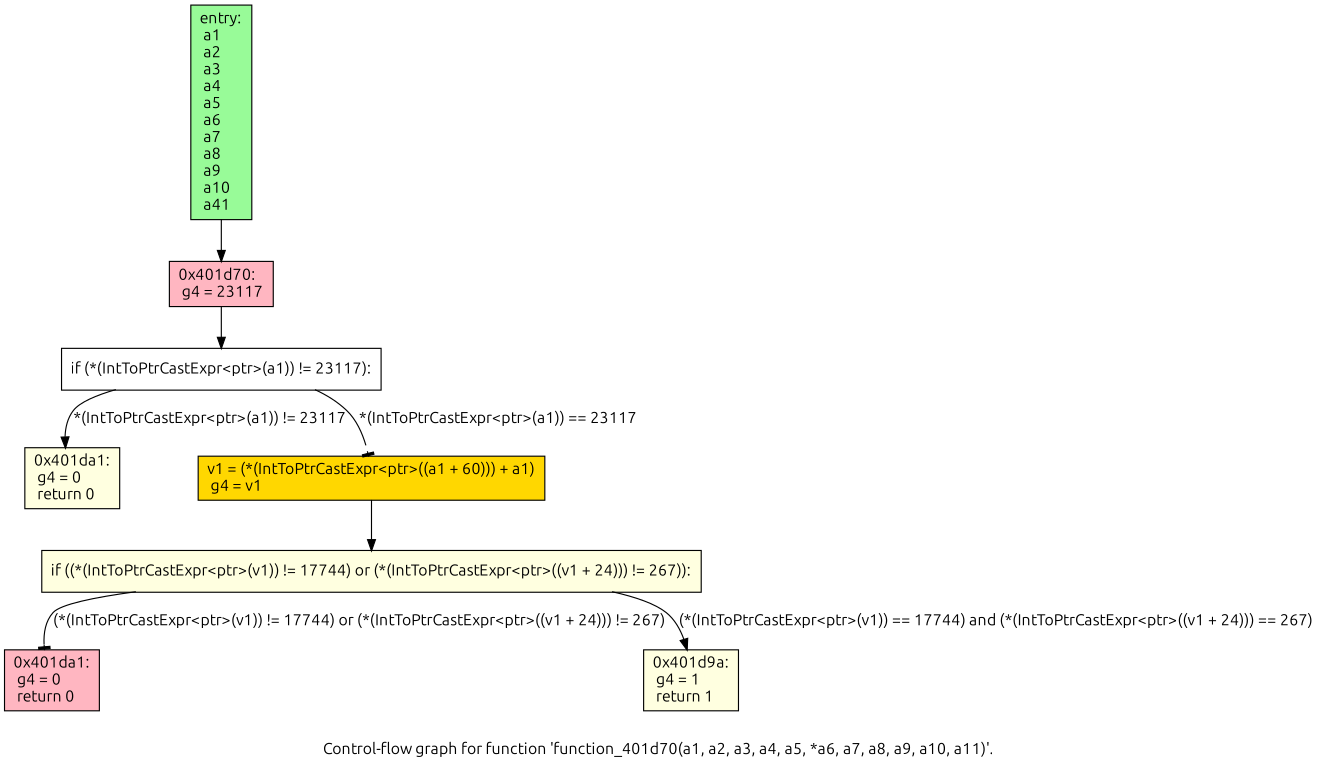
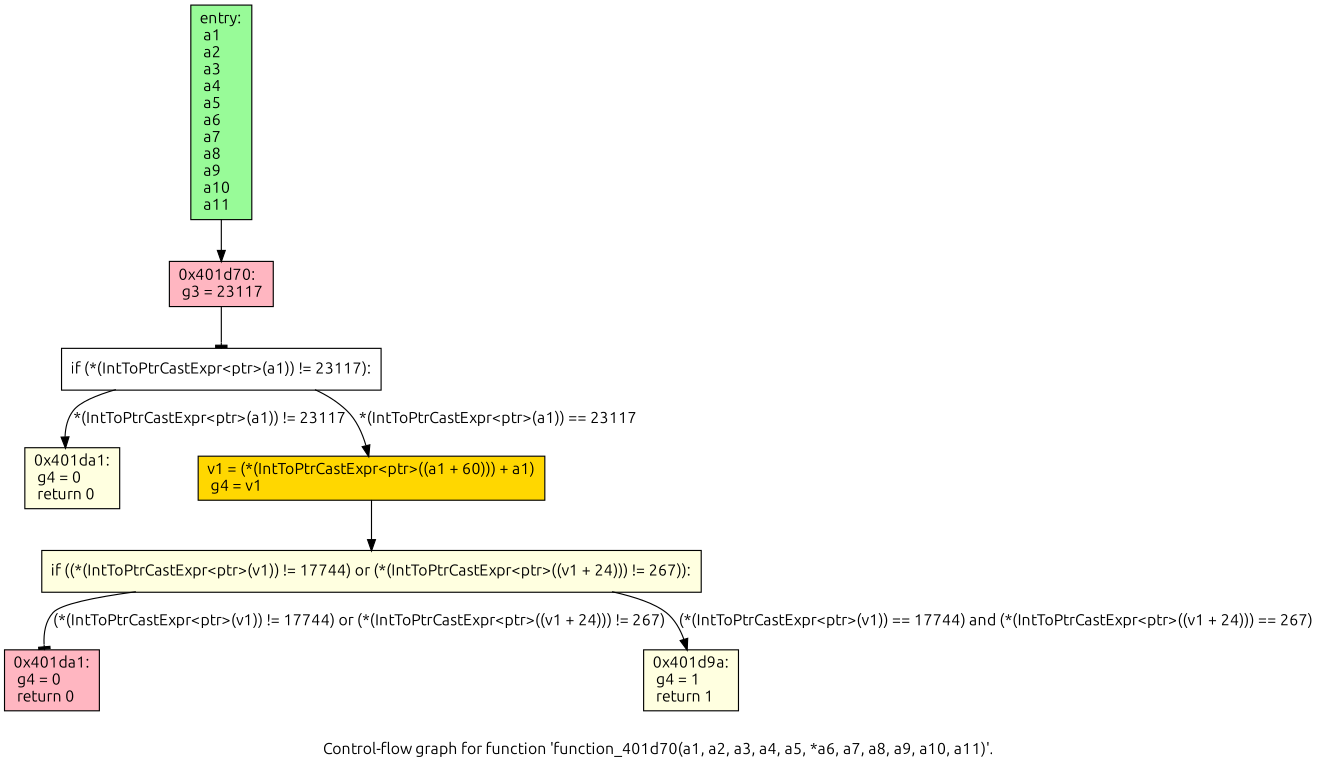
node "entry:": text "a41" -> "a11"
node "0x401d70:": text "g4 = 23117" -> "g3 = 23117"
edge "0x401d70:" -> "if (*(IntToPtrCastExpr<ptr>(a1)) != 23117):": arrowhead normal -> tee
edge "if (*(IntToPtrCastExpr<ptr>(a1)) != 23117):" -> "v1 = (*(IntToPtrCastExpr<ptr>((a1 + 60))) + a1)": arrowhead tee -> normal
